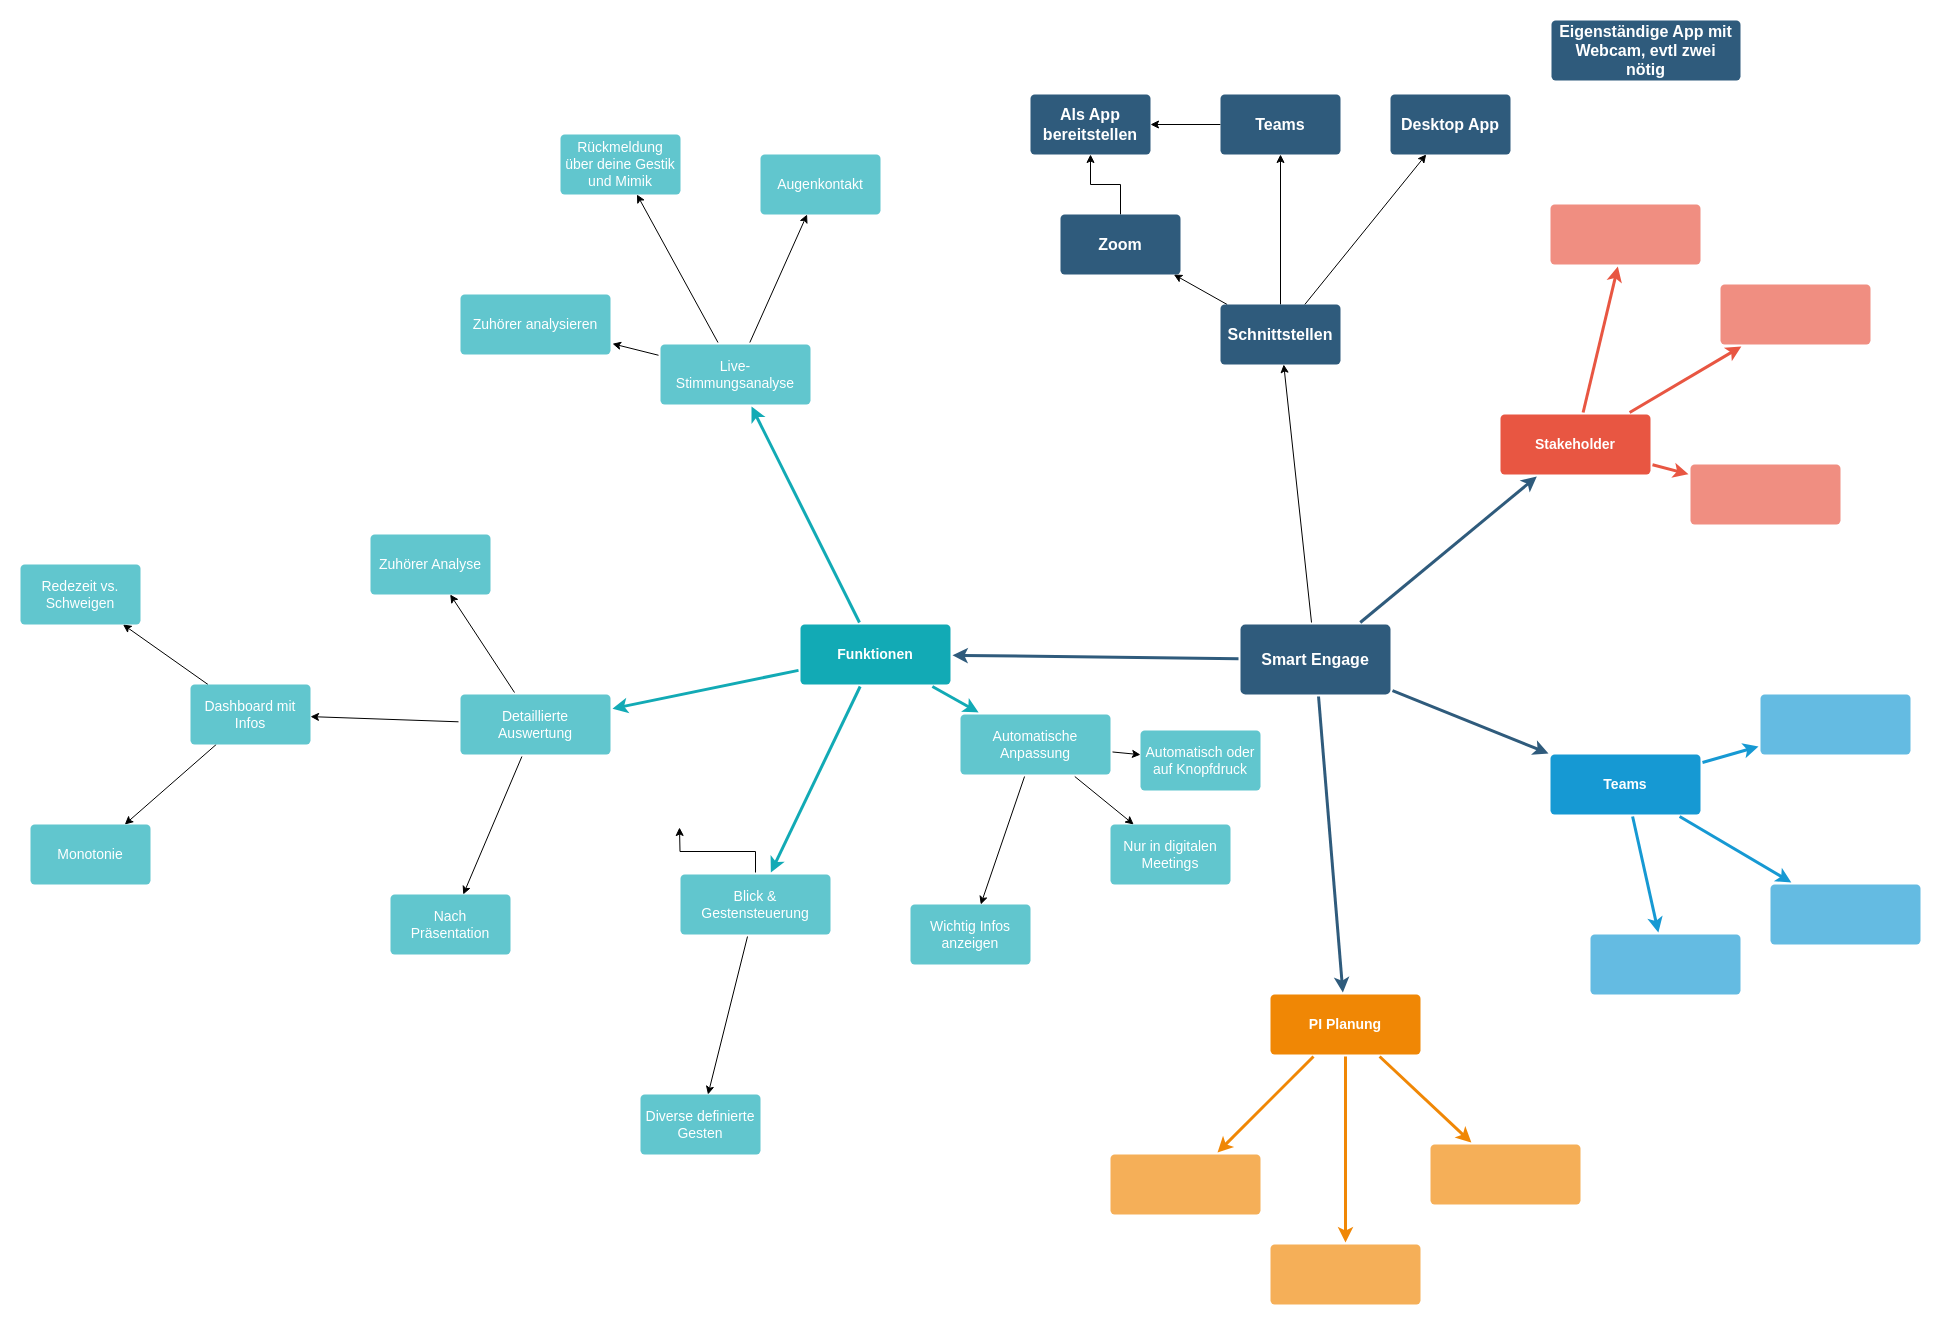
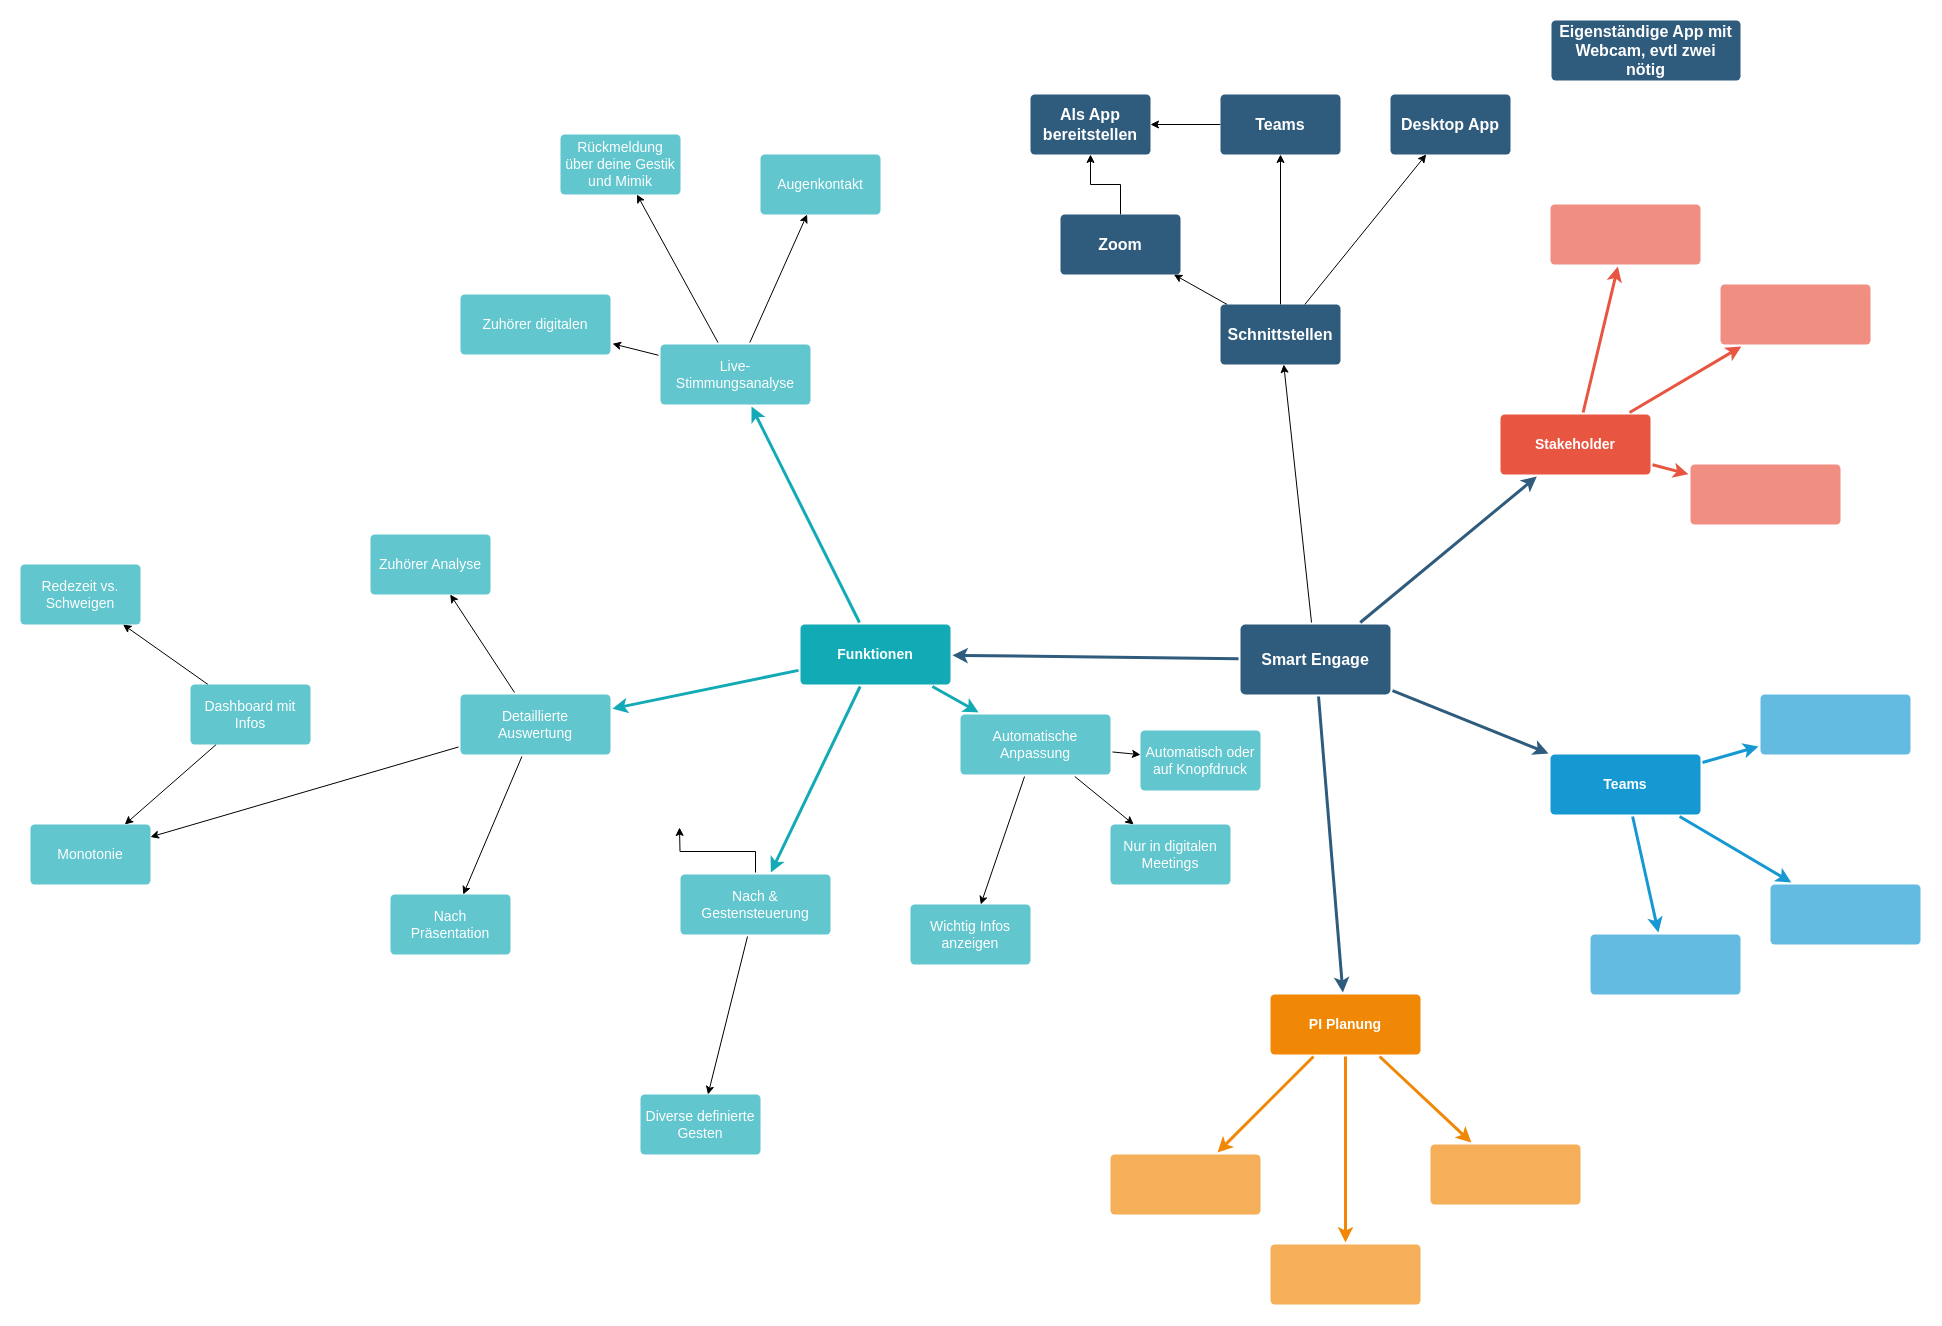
node "Zuhörer analysieren": label "Zuhörer analysieren" -> "Zuhörer digitalen"
edge "Detaillierte Auswertung" -> "Dashboard mit Infos": now "Detaillierte Auswertung" -> "Monotonie"
node "Blick & Gestensteuerung": label "Blick & Gestensteuerung" -> "Nach & Gestensteuerung"
